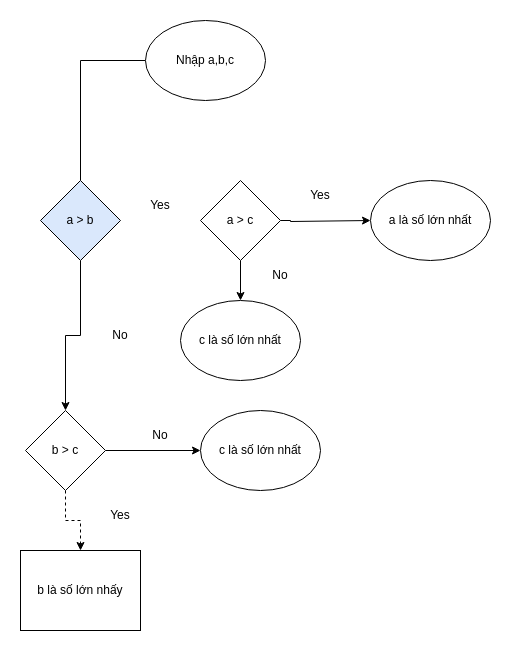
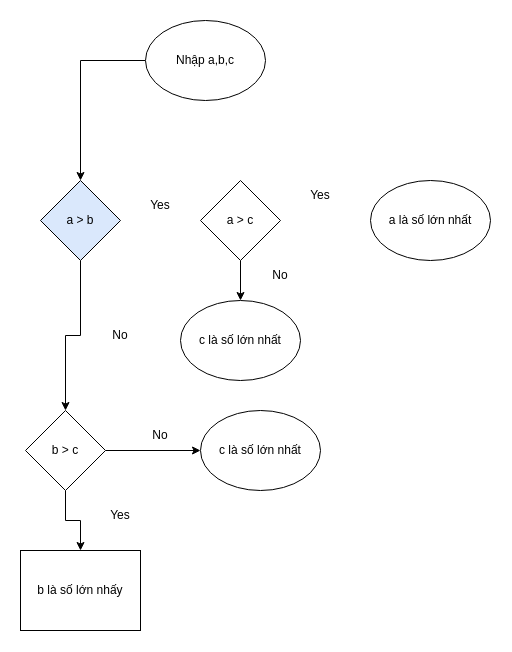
edge "Nhập a,b,c" -- "a > b": arrowhead none -> classic
edge "a > c" -> "a là số lớn nhất": removed
edge "b > c" -> "b là số lớn nhấy": style dashed -> solid
